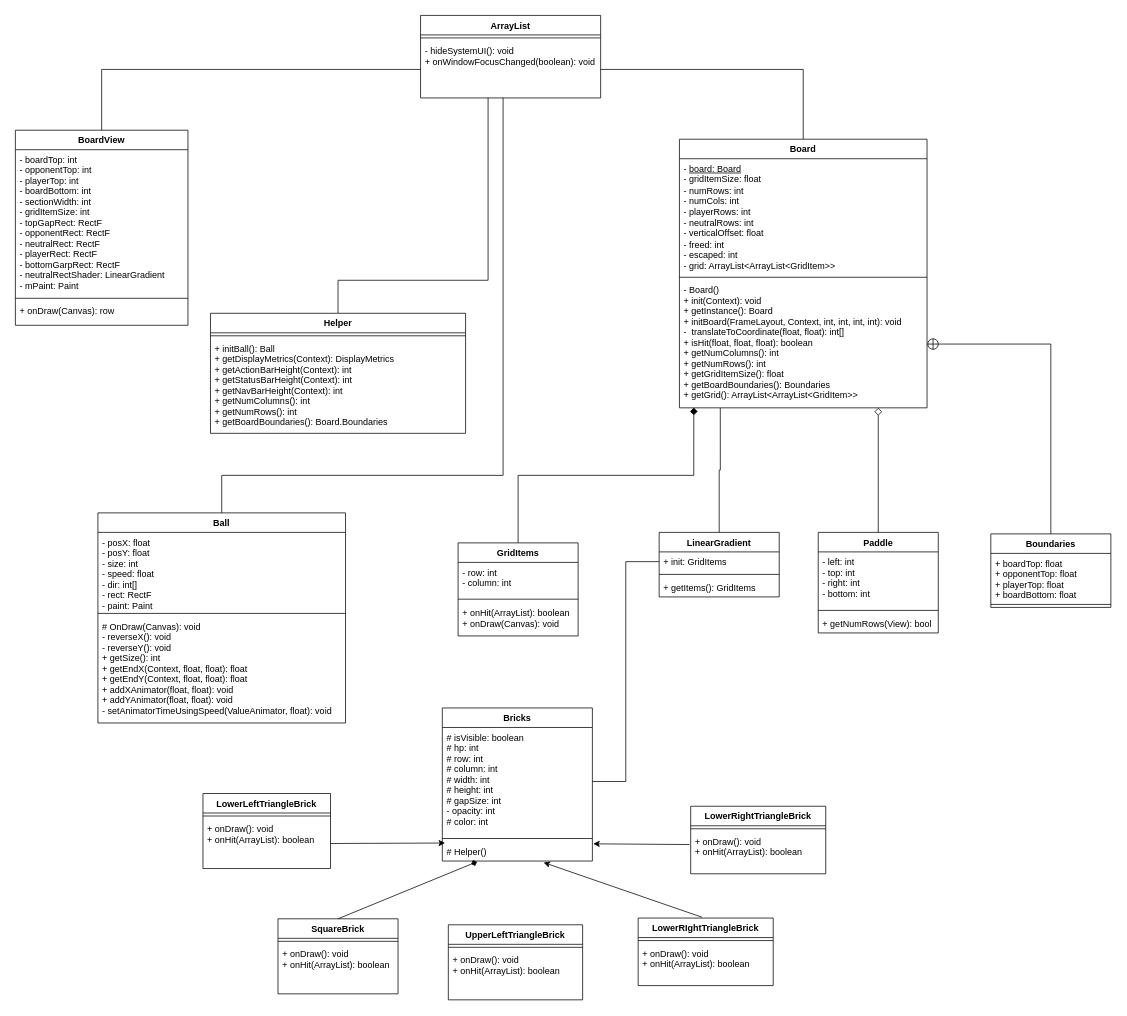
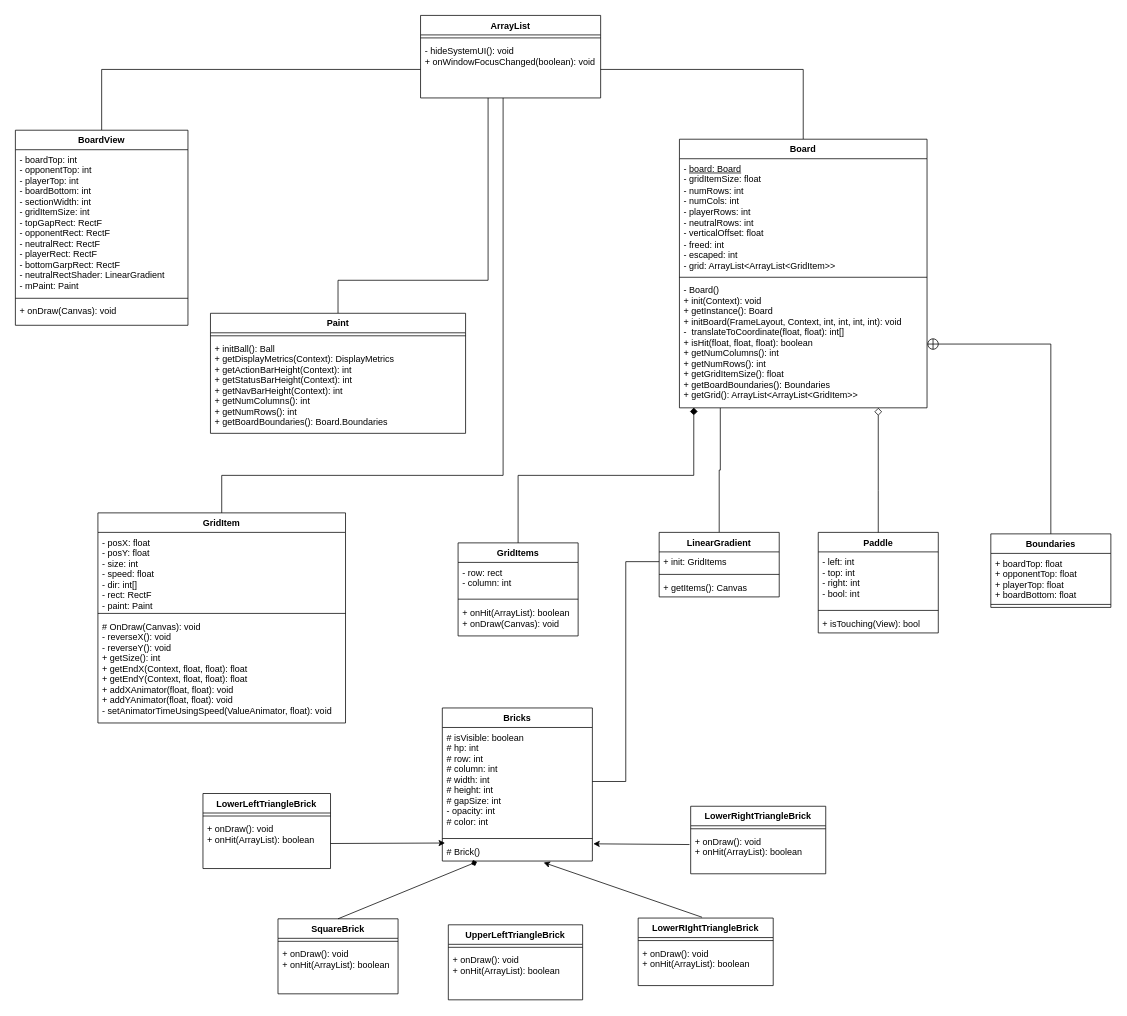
node "+ onDraw(Canvas): row": label "+ onDraw(Canvas): row" -> "+ onDraw(Canvas): void"
node "Helper": label "Helper" -> "Paint"
node "Ball": label "Ball" -> "GridItem"
node "- left: int - top: int - right: int - bottom: int": label "- left: int - top: int - right: int - bottom: int" -> "- left: int - top: int - right: int - bool: int"
node "- row: int - column: int": label "- row: int - column: int" -> "- row: rect - column: int"
node "+ getItems(): GridItems": label "+ getItems(): GridItems" -> "+ getItems(): Canvas"
node "+ getNumRows(View): bool": label "+ getNumRows(View): bool" -> "+ isTouching(View): bool"
node "# Helper()": label "# Helper()" -> "# Brick()"
